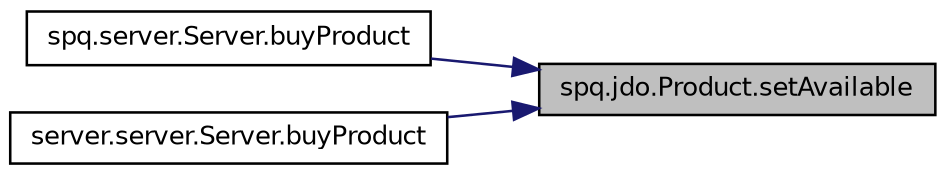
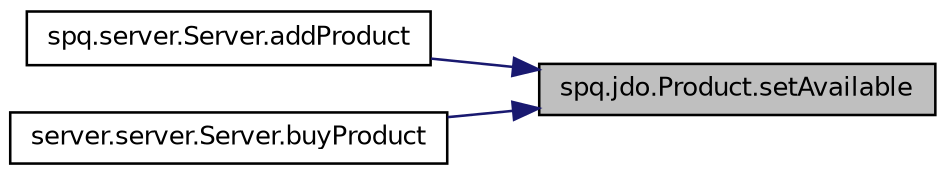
node "spq.server.Server.buyProduct": label "spq.server.Server.buyProduct" -> "spq.server.Server.addProduct"
